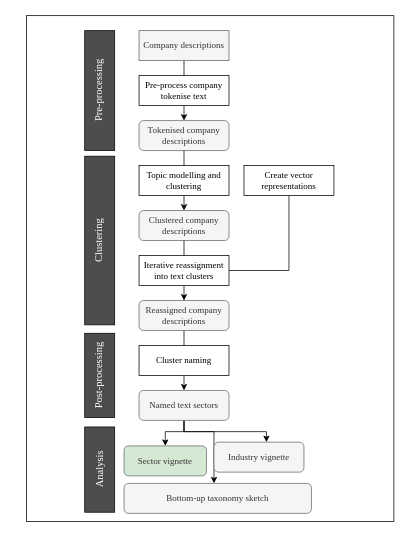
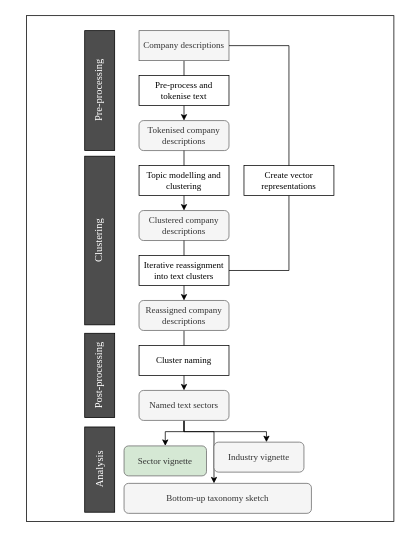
edge "Company descriptions" -- "Create vector representations": added
node "Pre-process company tokenise text": label "Pre-process company tokenise text" -> "Pre-process and tokenise text"
